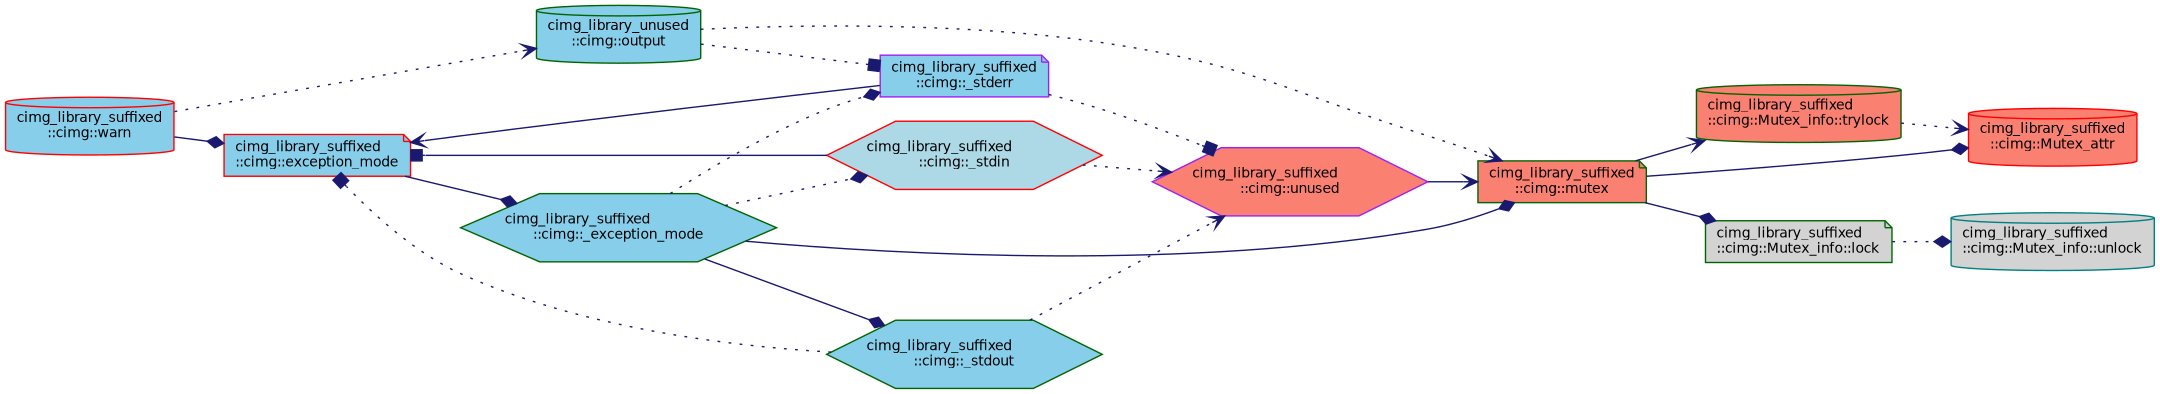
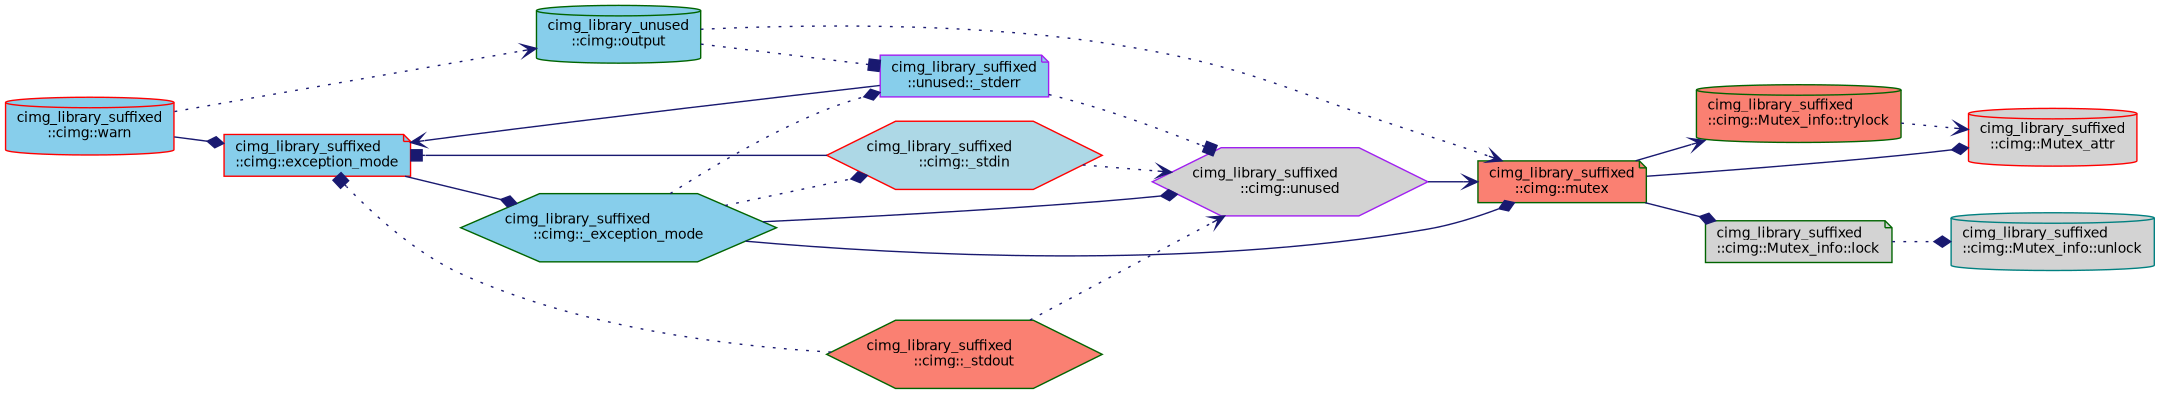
node "cimg_library_suffixed ::cimg::_stderr": label "cimg_library_suffixed ::cimg::_stderr" -> "cimg_library_suffixed ::unused::_stderr"
node "cimg_library_suffixed ::cimg::Mutex_attr": fillcolor salmon -> lightgrey
node "cimg_library_suffixed ::cimg::unused": fillcolor salmon -> lightgrey
edge "cimg_library_suffixed ::cimg::_exception_mode" -> "cimg_library_suffixed ::cimg::_stdout": now "cimg_library_suffixed ::cimg::_exception_mode" -> "cimg_library_suffixed ::cimg::unused"
node "cimg_library_suffixed ::cimg::_stdout": fillcolor skyblue -> salmon
